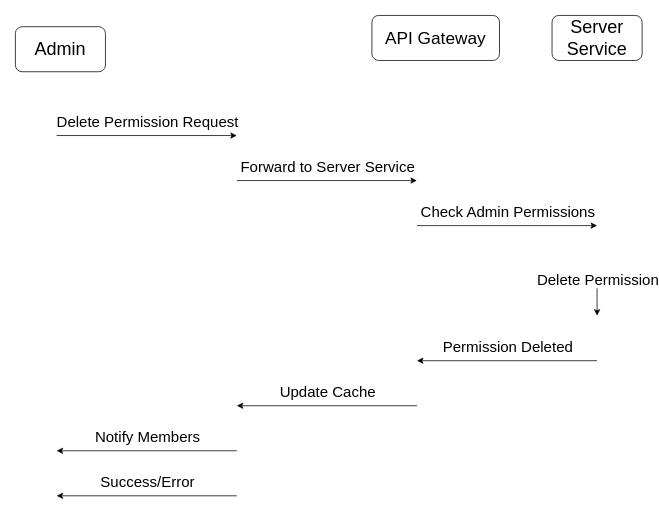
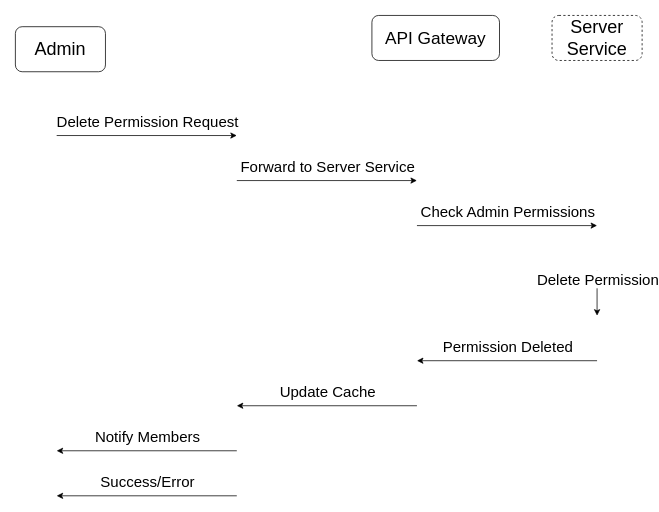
node "Server Service": style solid -> dashed
